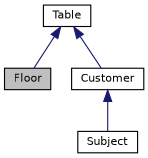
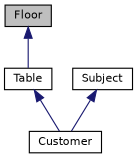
edge "Floor" -> "Table": reversed
edge "Subject" -> "Customer": reversed
